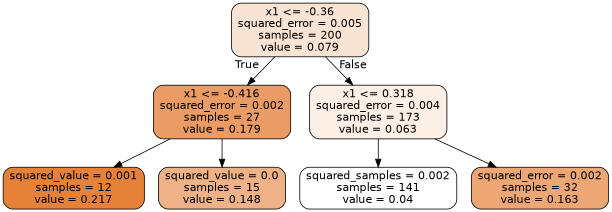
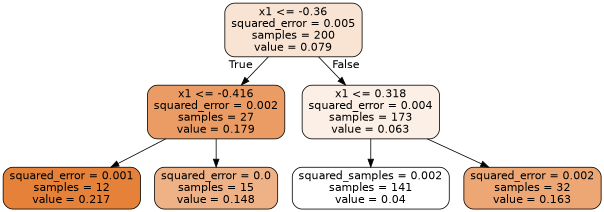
node "squared_value = 0.001 samples = 12 value = 0.217": label "squared_value = 0.001 samples = 12 value = 0.217" -> "squared_error = 0.001 samples = 12 value = 0.217"
node "squared_value = 0.0 samples = 15 value = 0.148": label "squared_value = 0.0 samples = 15 value = 0.148" -> "squared_error = 0.0 samples = 15 value = 0.148"
